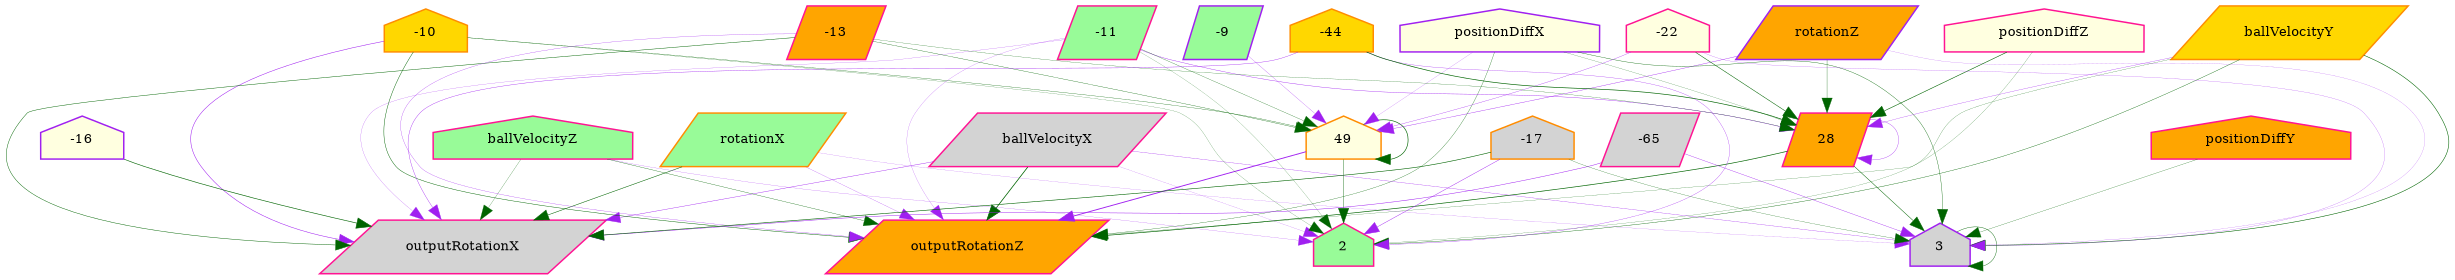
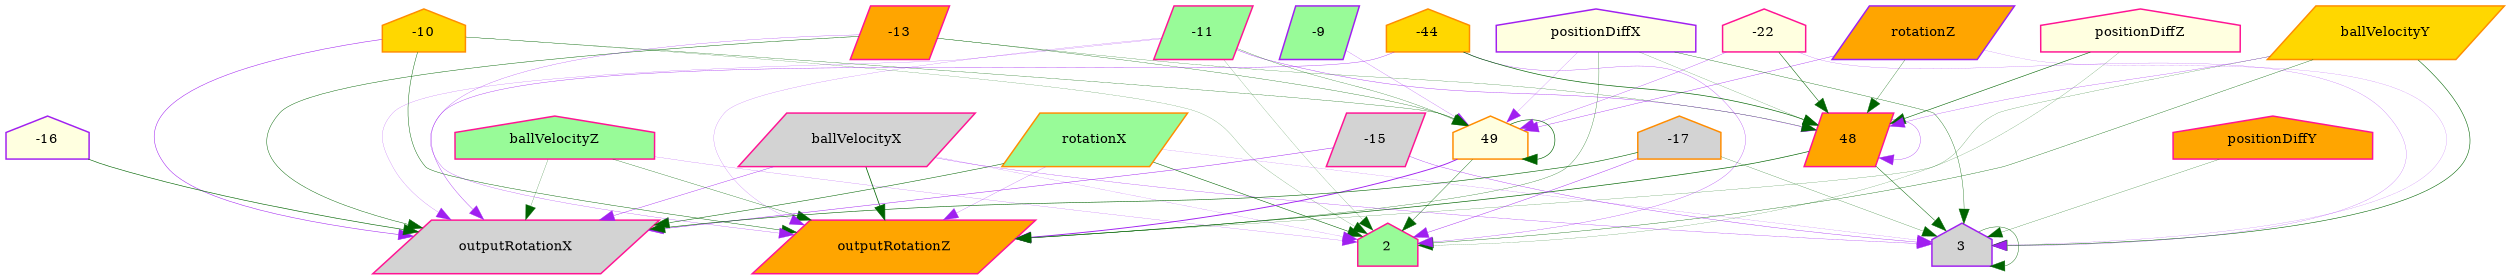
node "-65": label "-65" -> "-15"
node "28": label "28" -> "48"
edge "rotationX" -> "2": added
